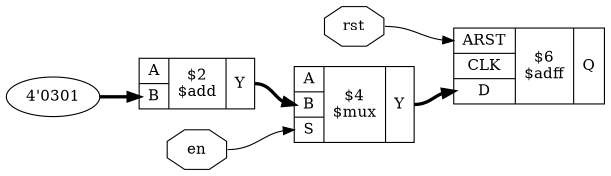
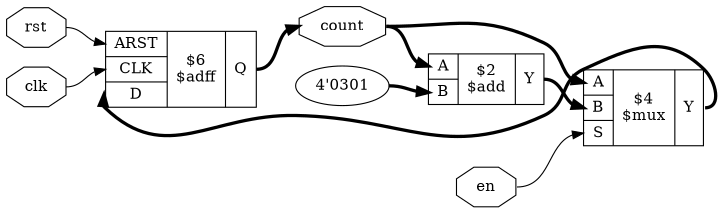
node "count": added
node "clk": added
